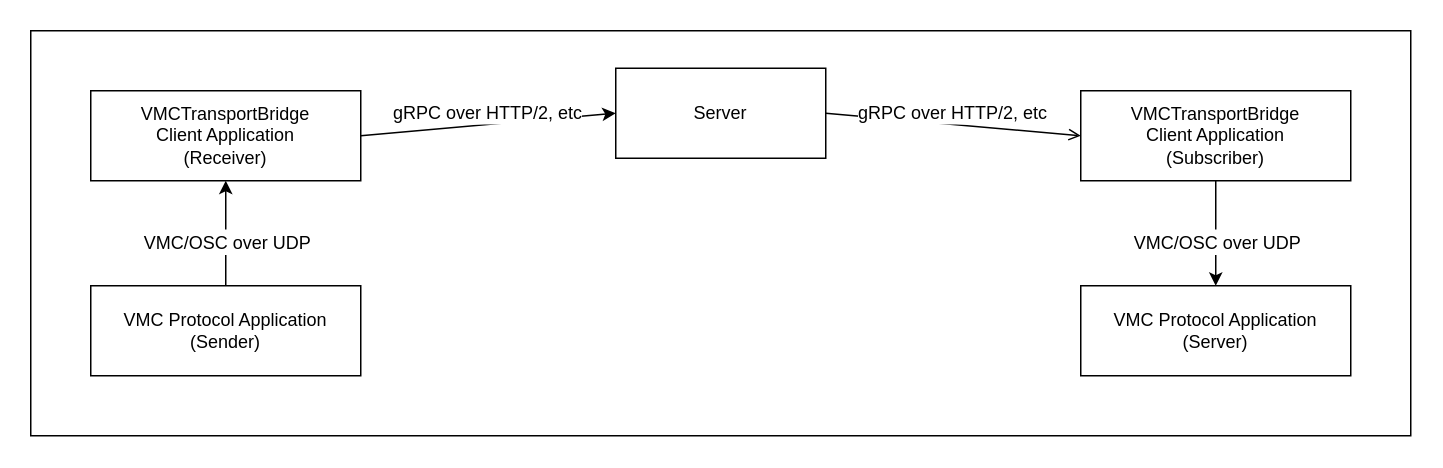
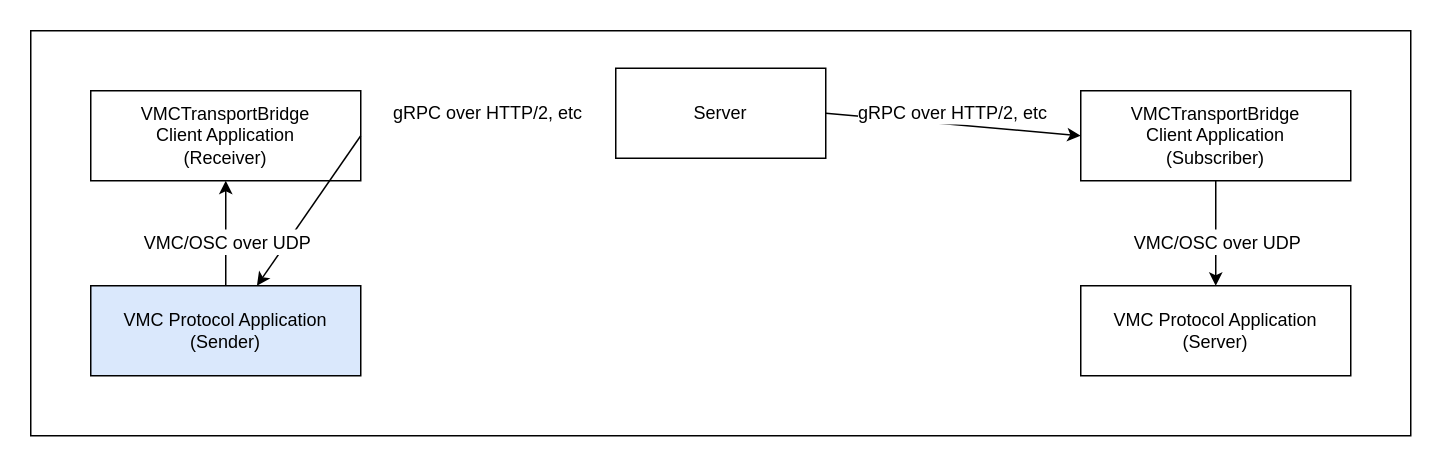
edge "VMCTransportBridge Client Application (Receiver)" -> "Server": now "VMCTransportBridge Client Application (Receiver)" -> "VMC Protocol Application (Sender)"
edge "Server" -> "VMCTransportBridge Client Application (Subscriber)": arrowhead open -> classic
node "VMC Protocol Application (Sender)": fillcolor #ffffff -> #dae8fc
